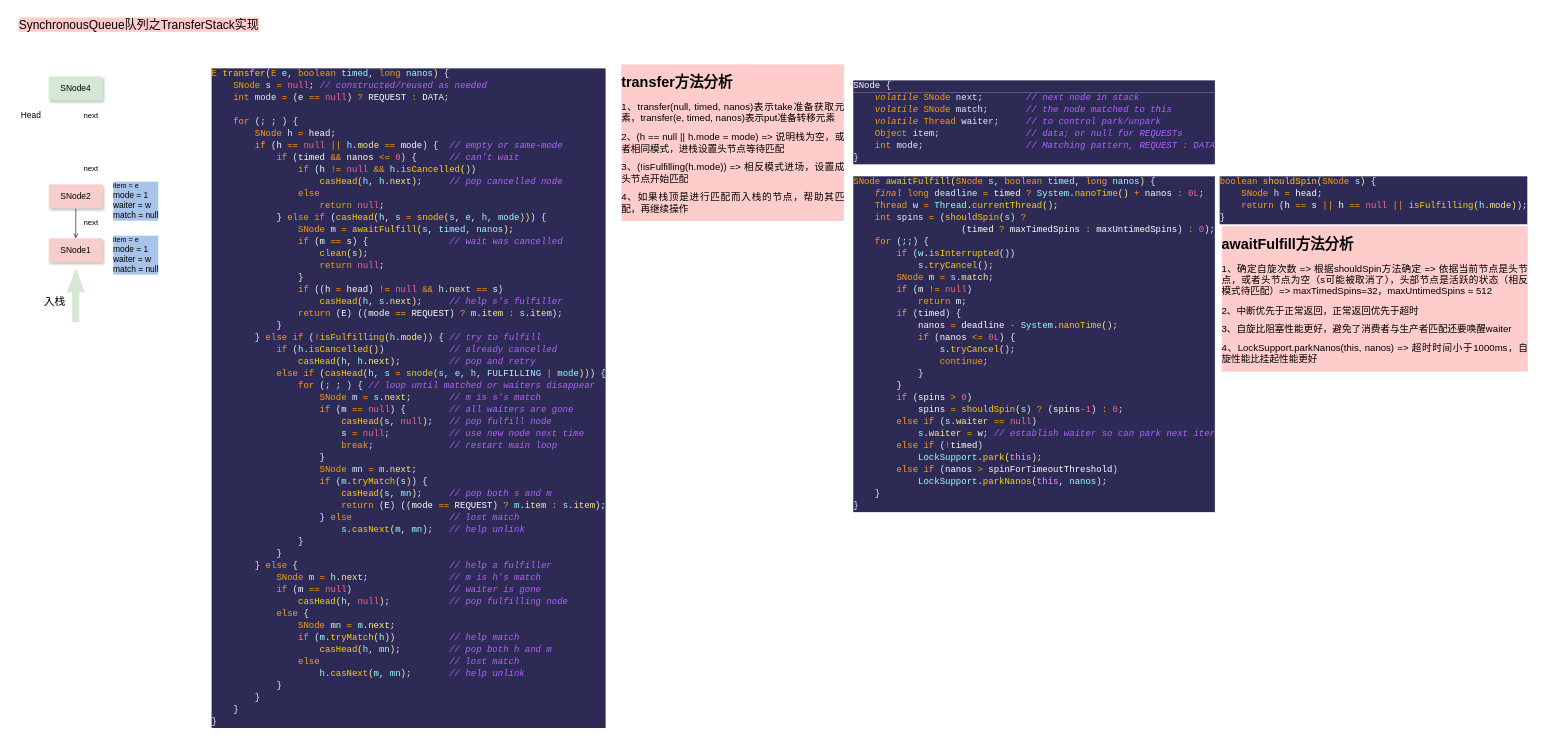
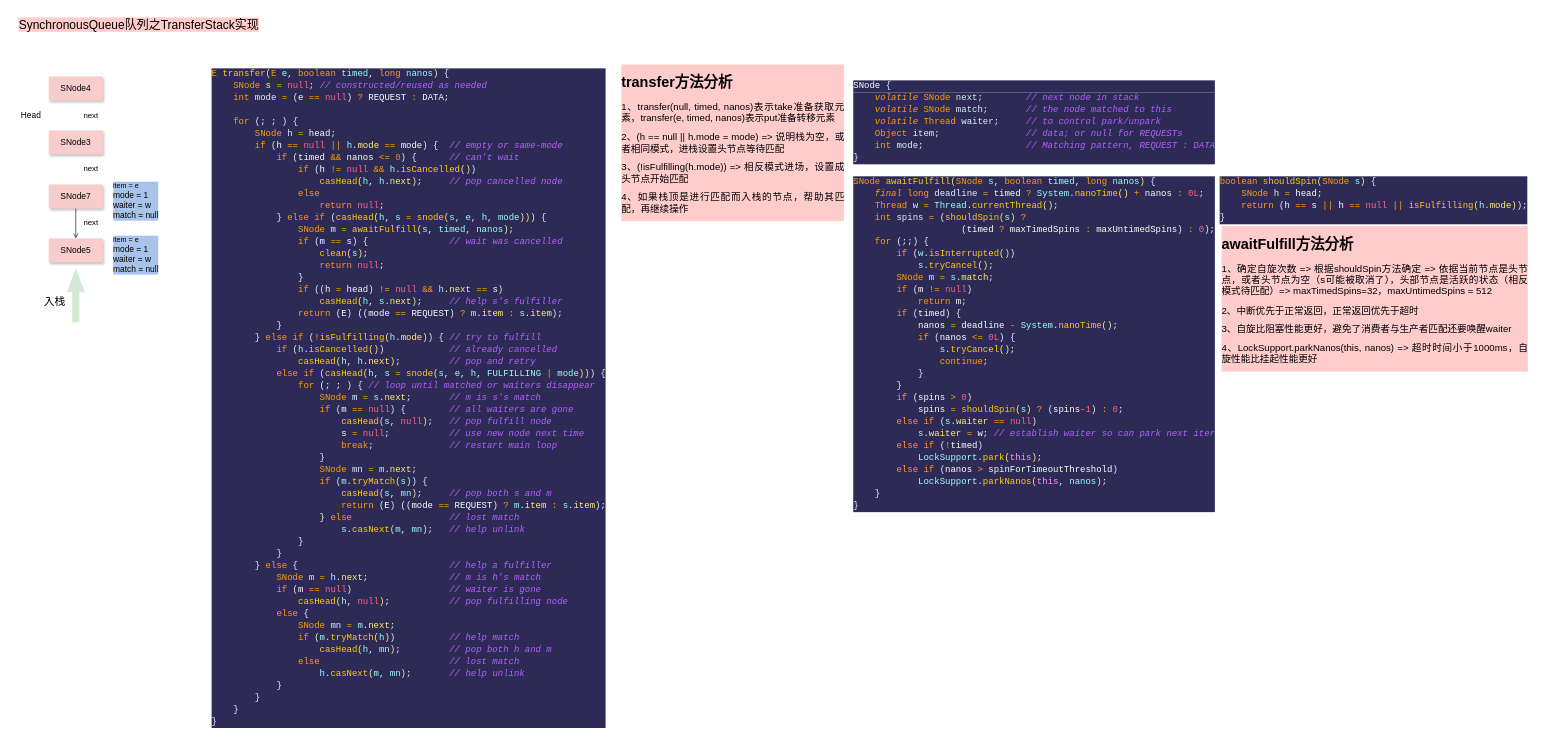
node "SNode4": fillcolor #d5e8d4 -> #f8cecc
node "SNode3": added
node "SNode2": label "SNode2" -> "SNode7"
node "SNode1": label "SNode1" -> "SNode5"
